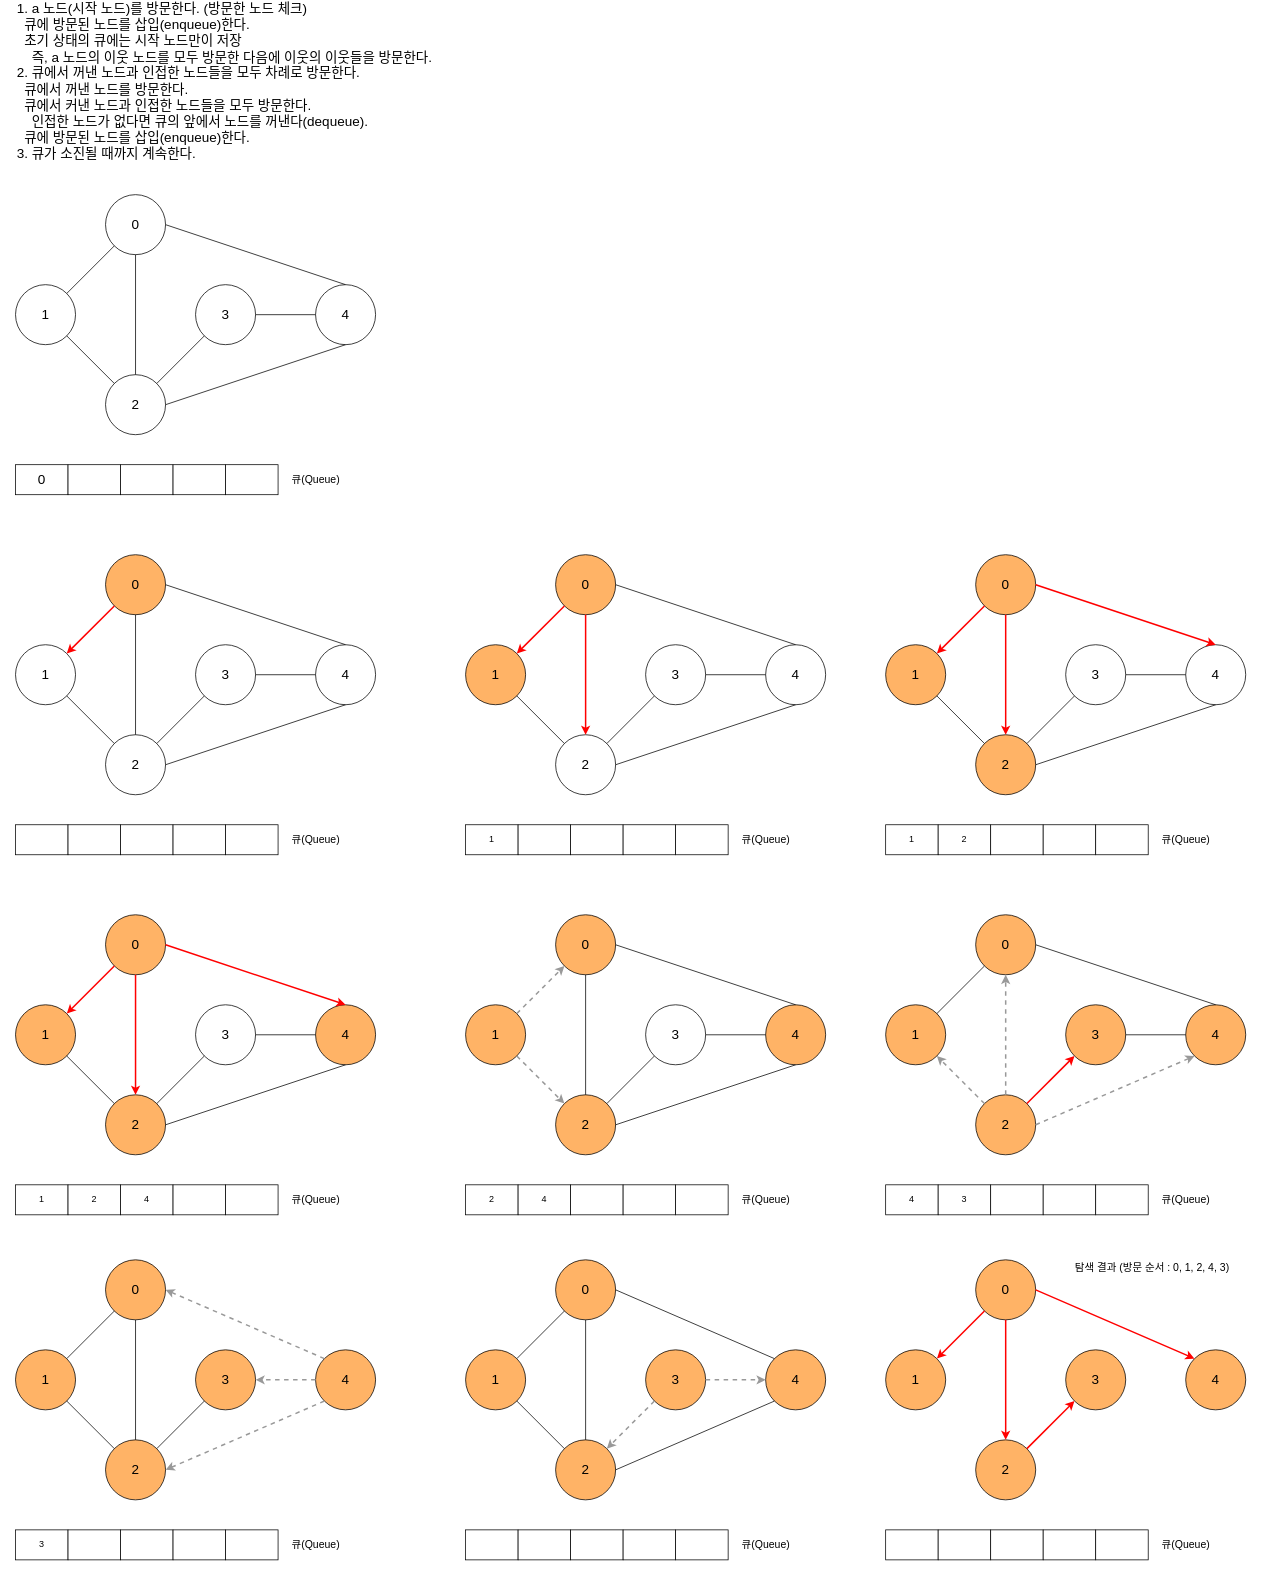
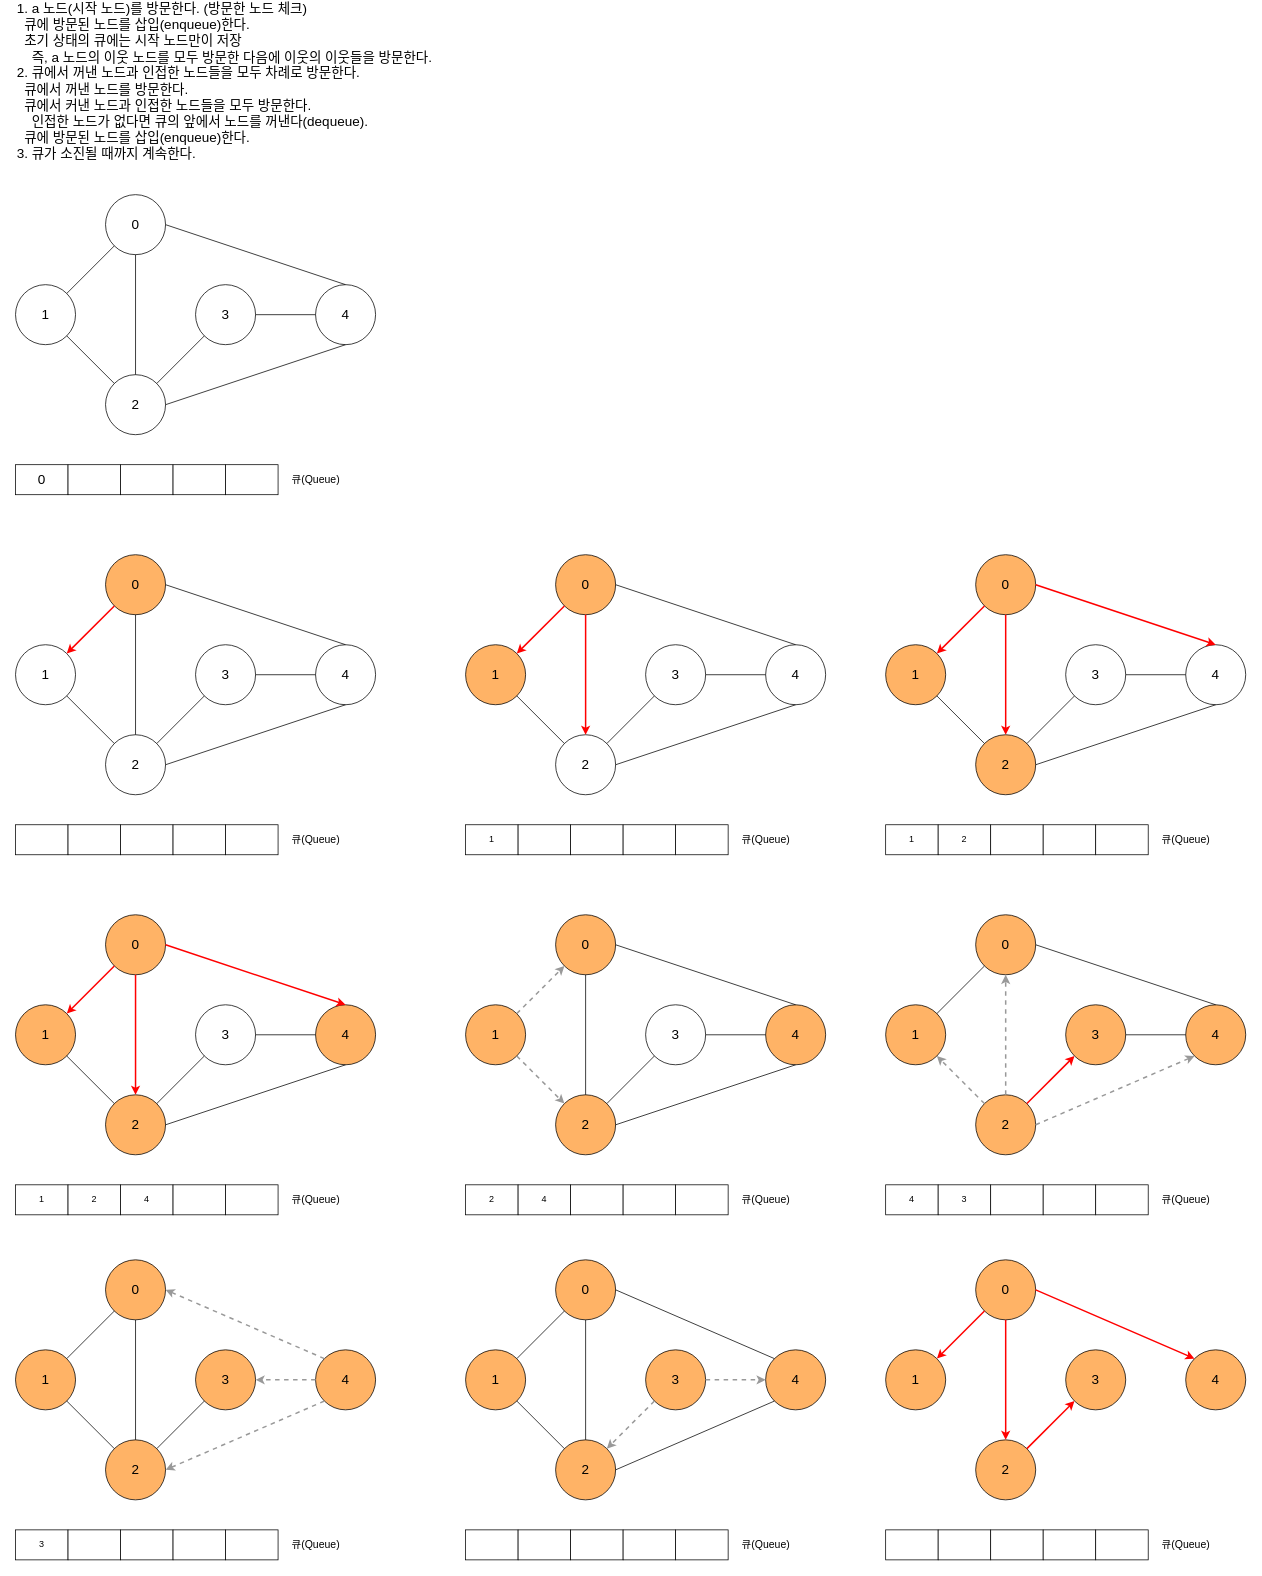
node "탐색 결과 (방문 순서 : 0, 1, 2, 4, 3)": removed
